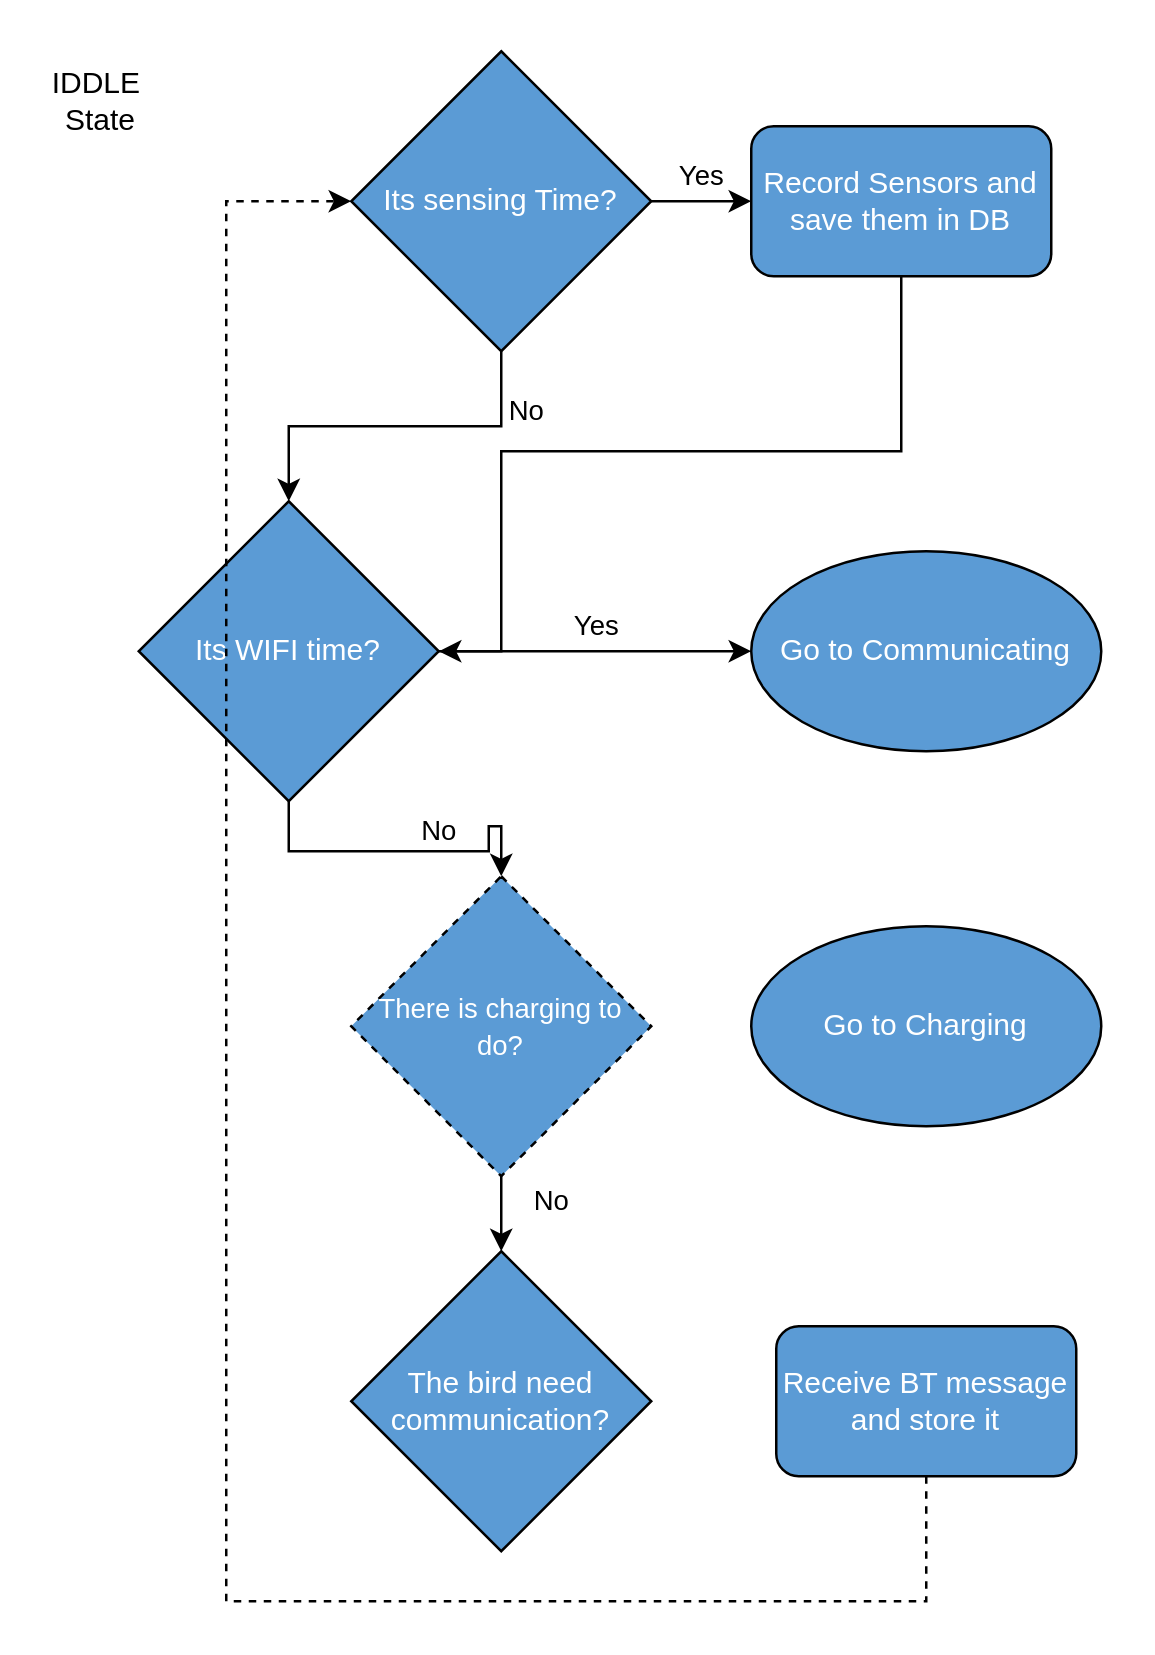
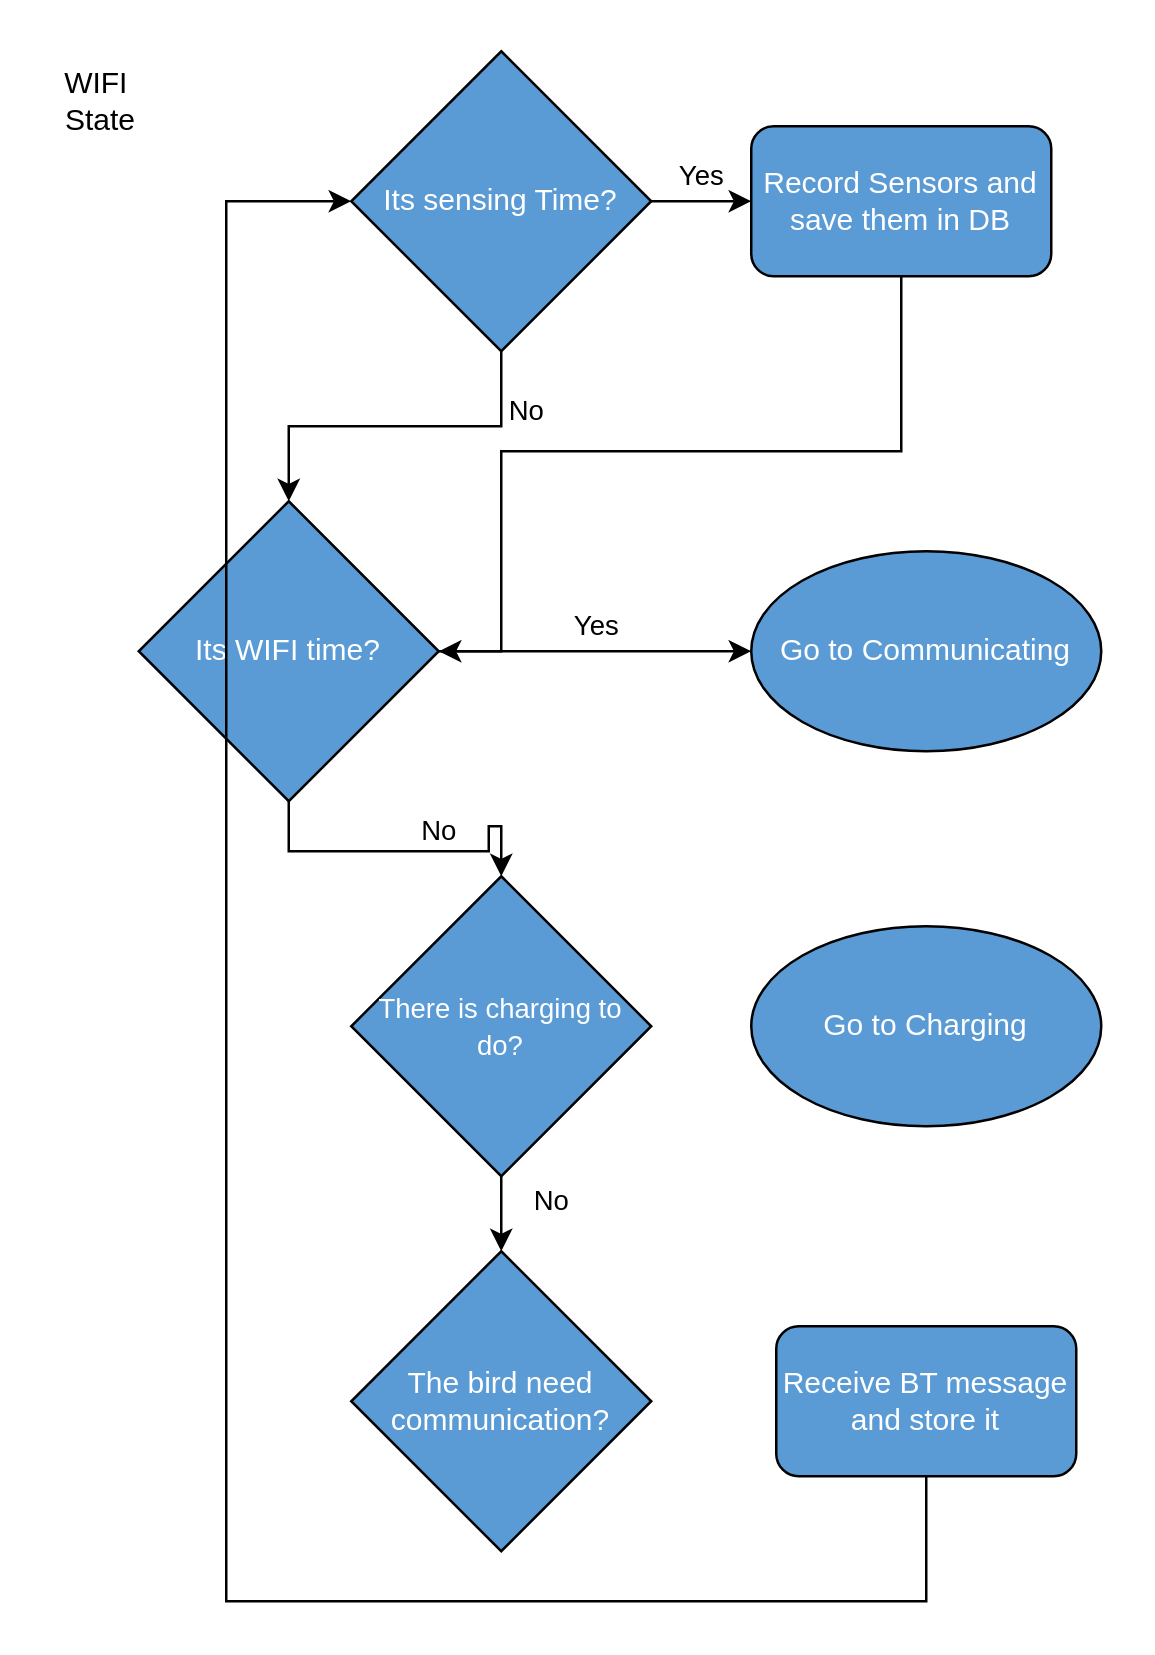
node "IDDLE State": label "IDDLE State" -> "WIFI State"
node "There is charging to do?": style dashed -> solid
edge "Receive BT message and store it" -> "Its sensing Time?": style dashed -> solid
